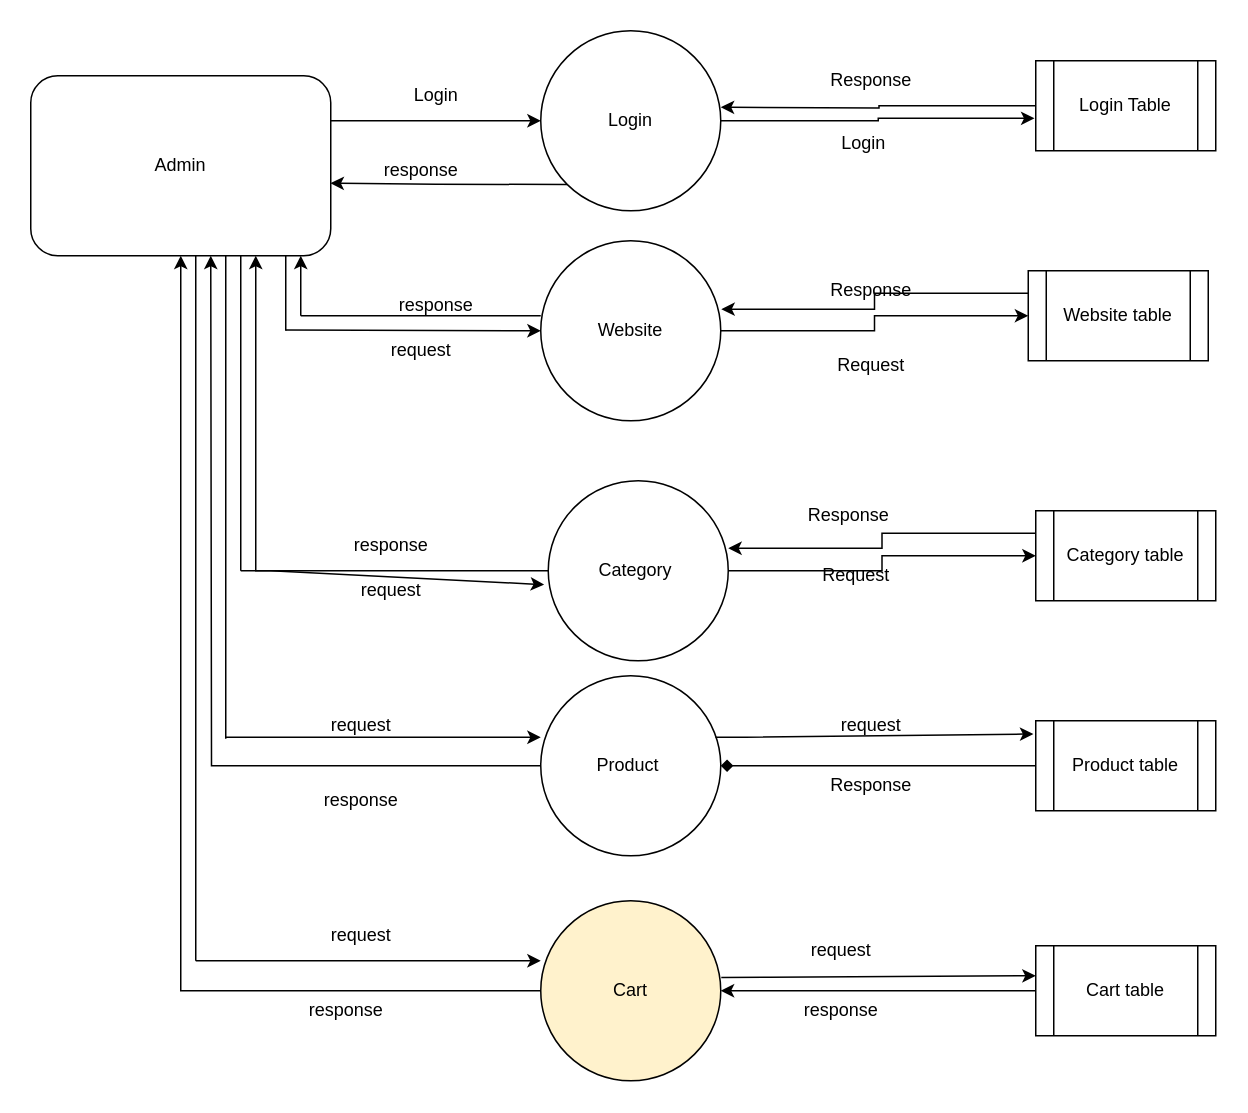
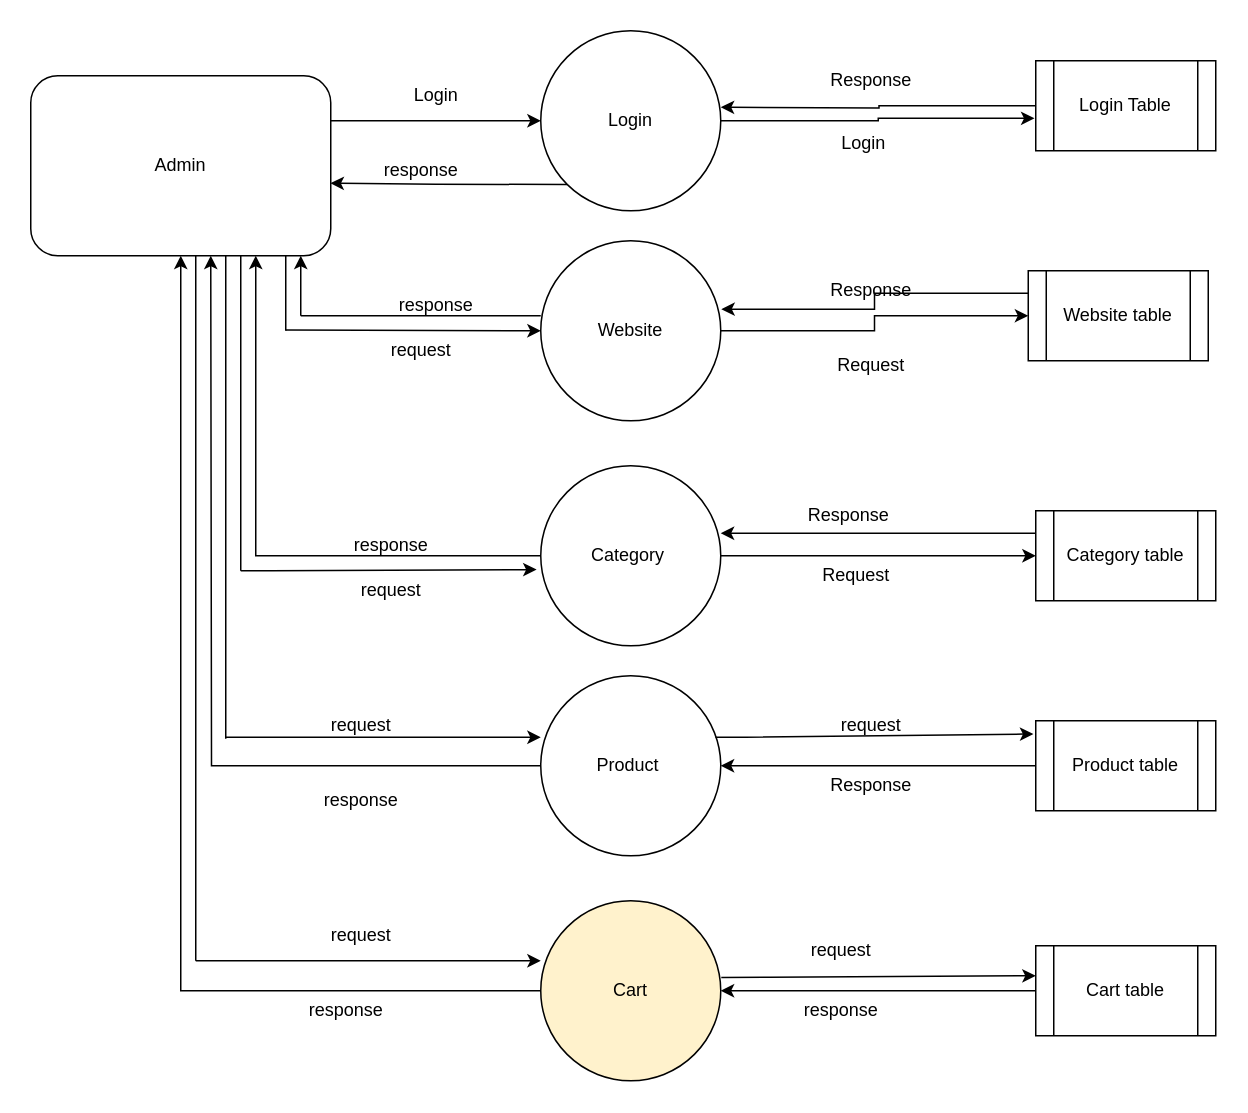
node "Category": moved (638, 571) -> (631, 556)
edge "Product table" -> "Product": arrowhead diamond -> classic
